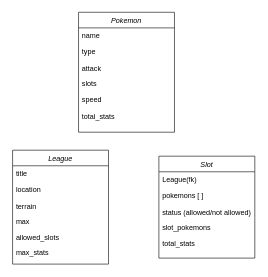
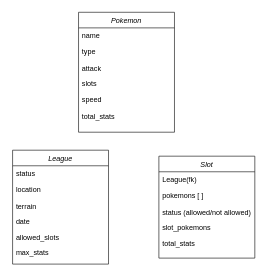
node "title": label "title" -> "status"
node "max": label "max" -> "date"
